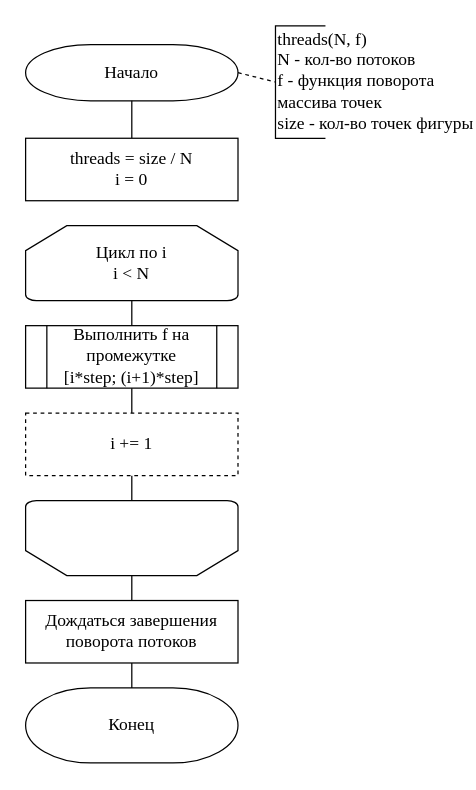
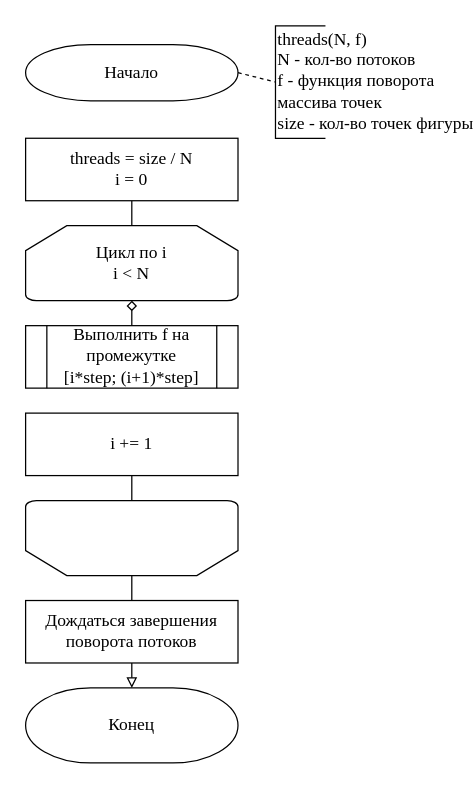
edge "Начало" -- "threads = size / N i = 0": removed
edge "threads = size / N i = 0" -- "Цикл по i i < N": added
edge "Цикл по i i < N" -- "Выполнить f на промежутке [i*step; (i+1)*step]": arrowhead none -> diamond
edge "Выполнить f на промежутке [i*step; (i+1)*step]" -- "i += 1": removed
node "i += 1": style dashed -> solid
edge "Дождаться завершения поворота потоков" -- "Конец": arrowhead none -> block
